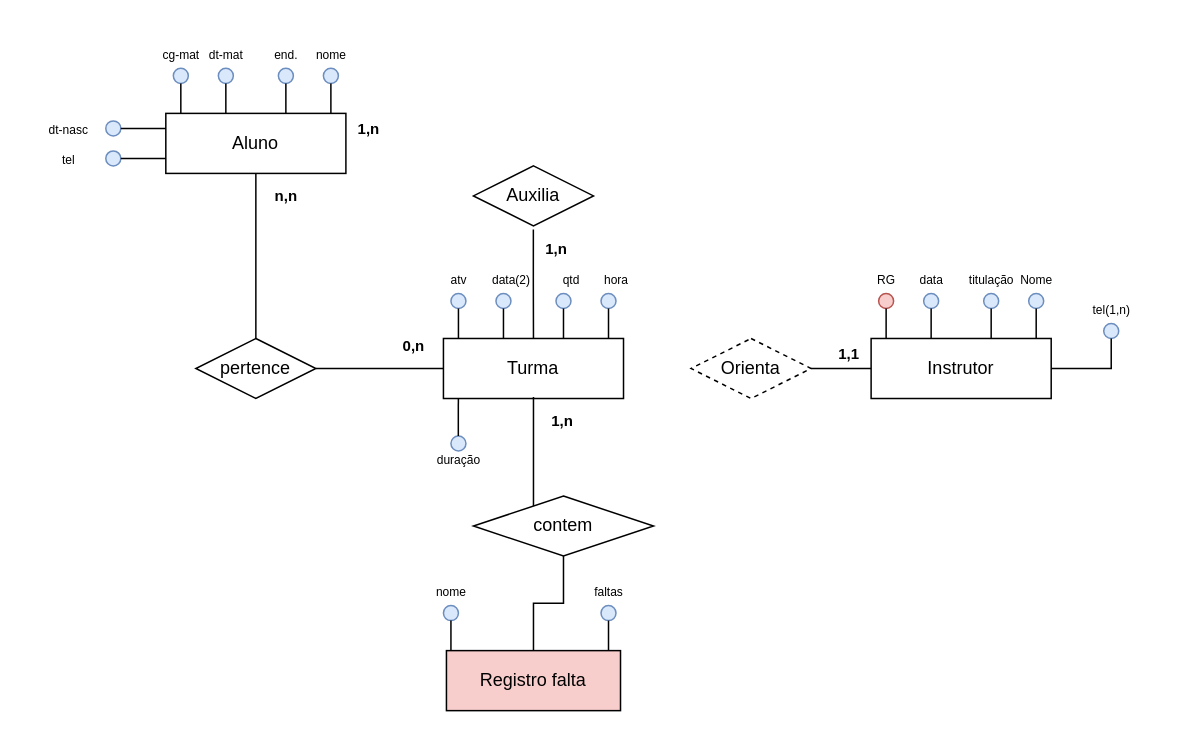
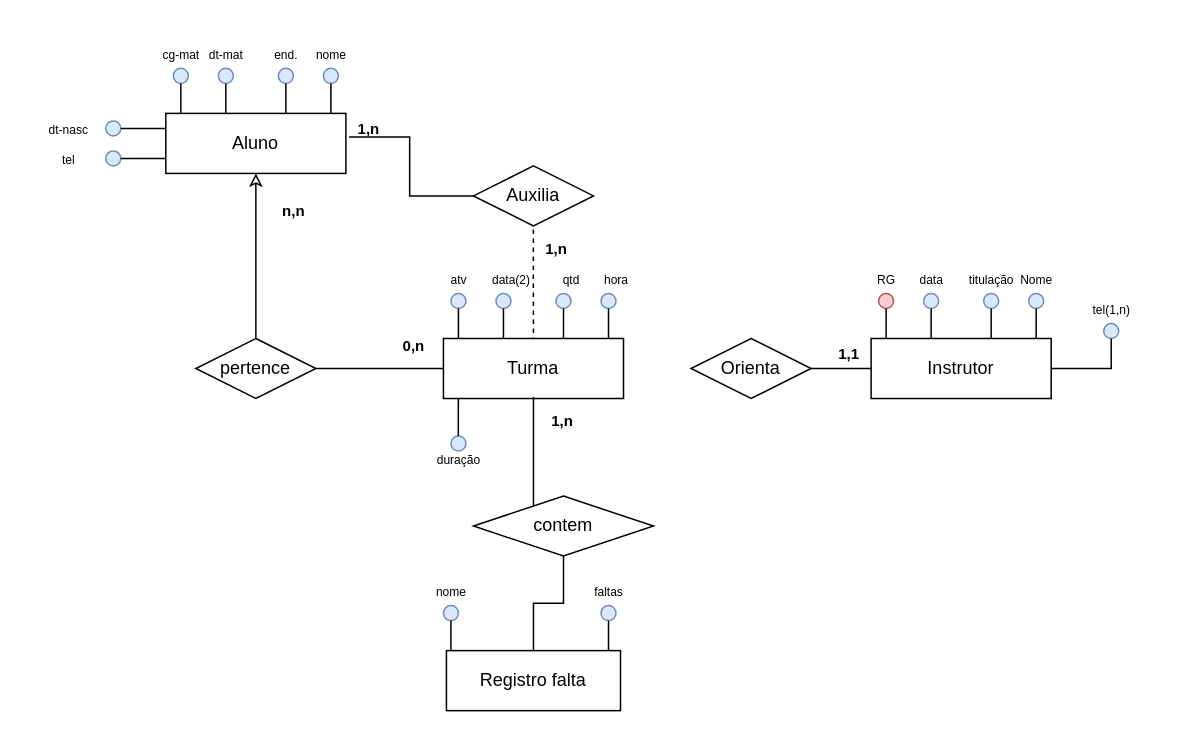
edge "Aluno" -- "Auxilia": added
edge "Aluno" -- "pertence": arrowhead none -> classic
node "n,n": moved (286, 196) -> (293, 211)
edge "Auxilia" -- "Turma": style solid -> dashed
node "Orienta": style dashed -> solid
node "Registro falta": fillcolor #f8cecc -> #ffffff
